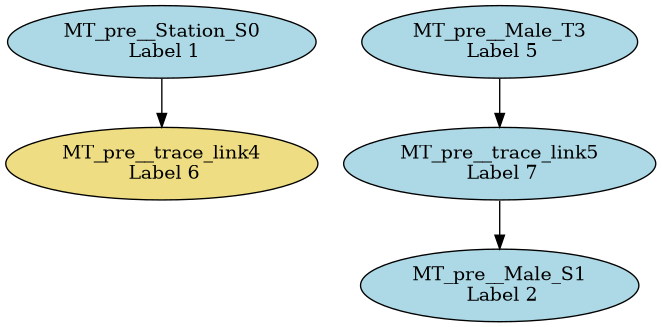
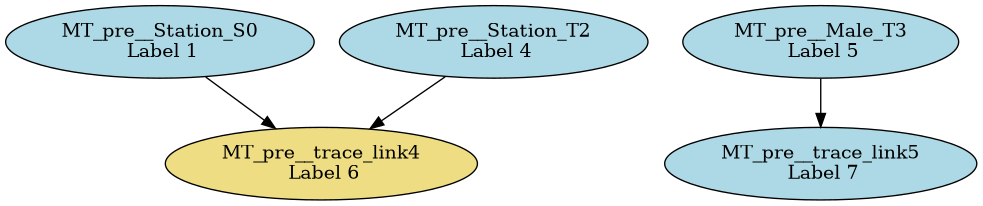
node "MT_pre__Station_T2 Label 4": added
node "MT_pre__Male_S1 Label 2": removed
